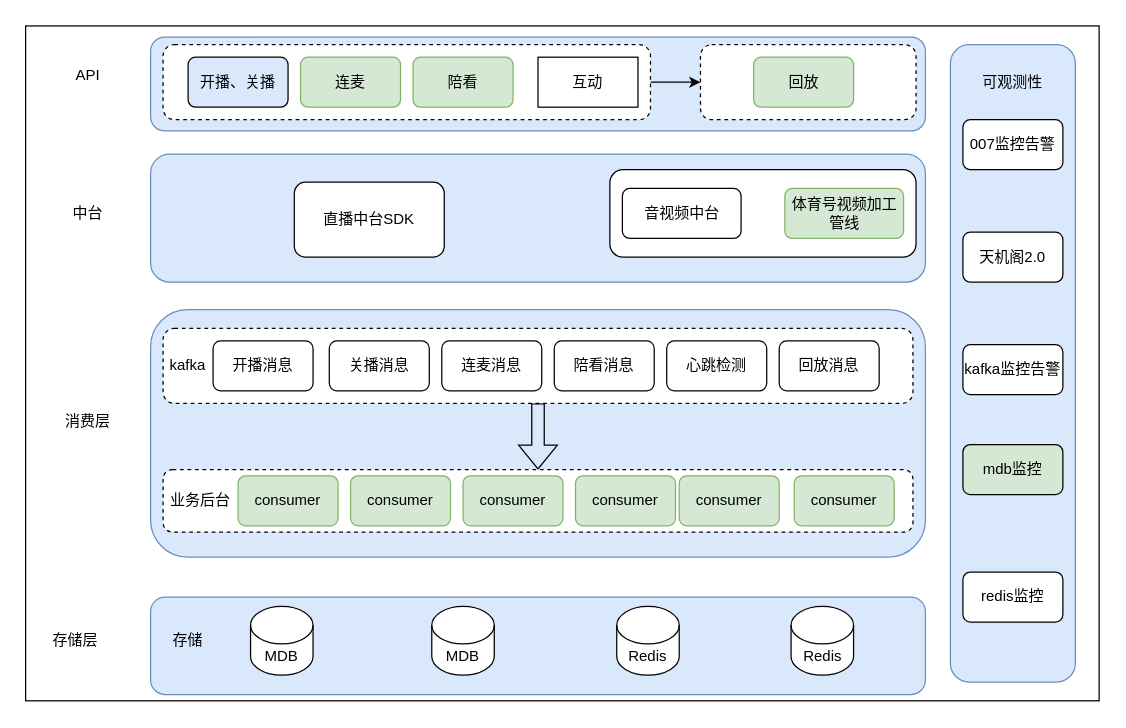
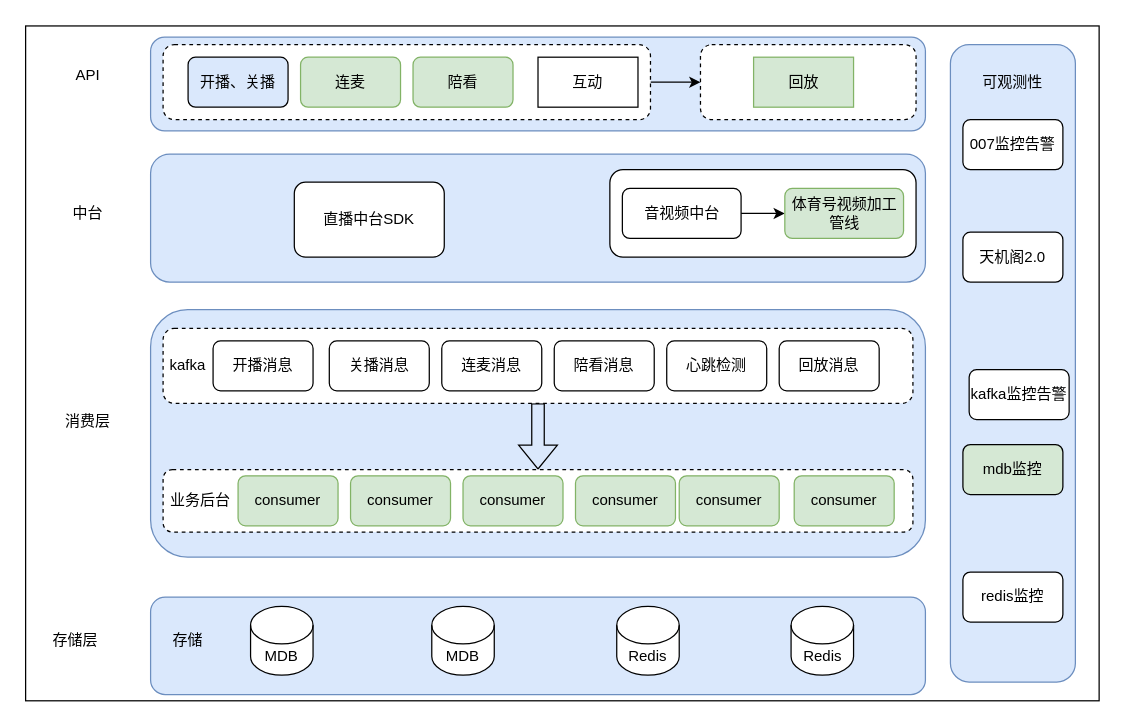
node "回放": shape rounded rectangle -> rectangle
edge "音视频中台" -> "体育号视频加工管线": added
node "kafka监控告警": moved (1013, 369) -> (1019, 394)
